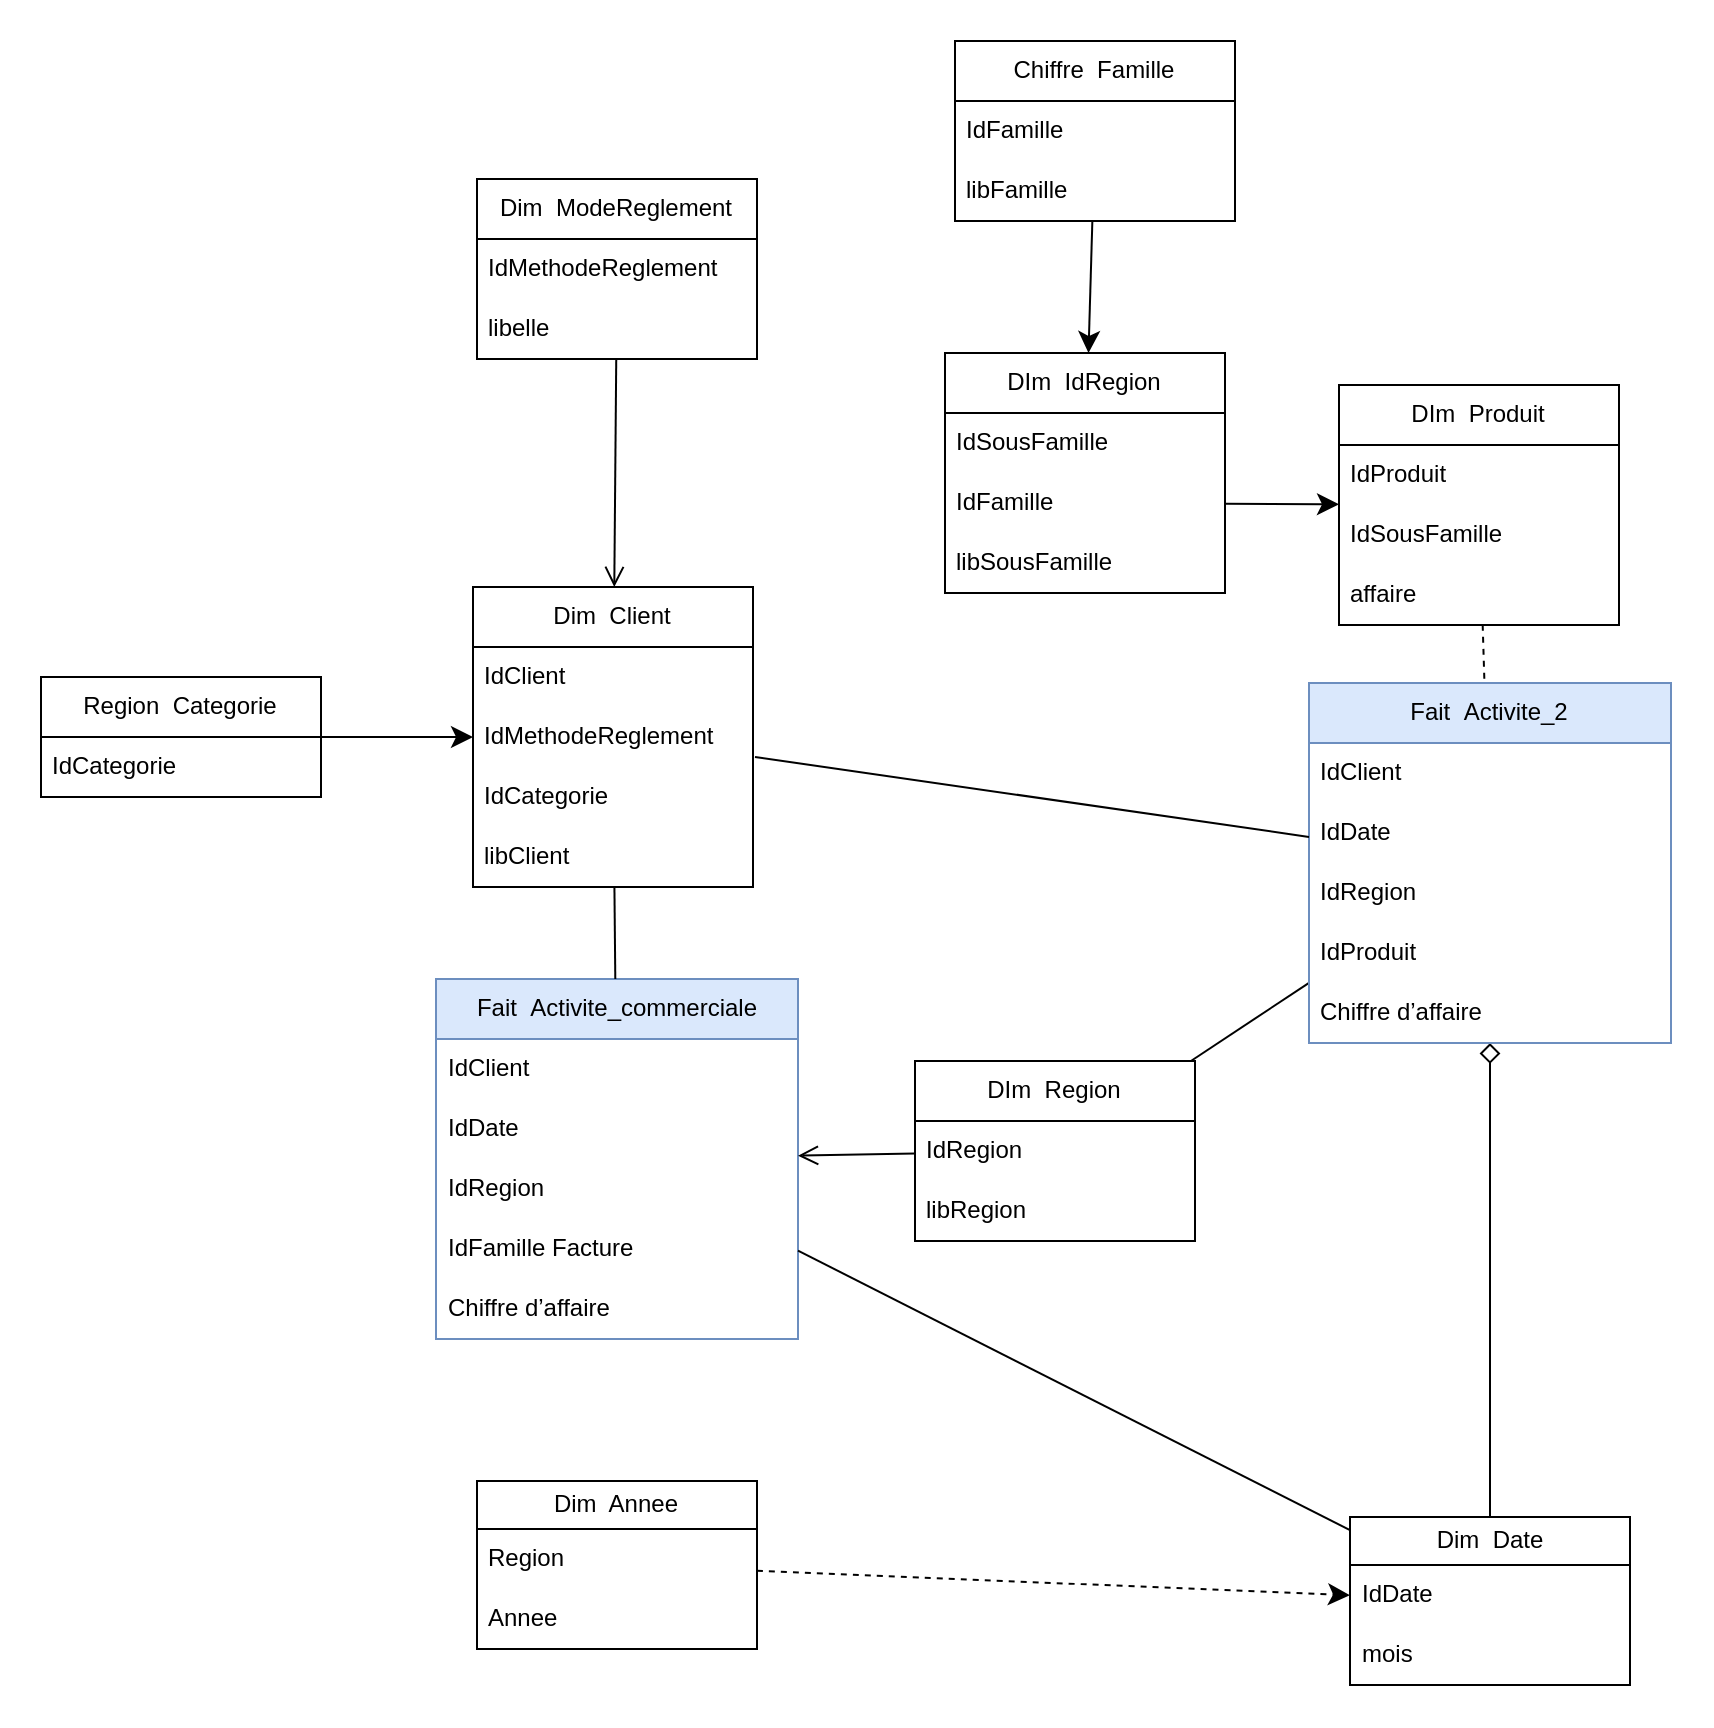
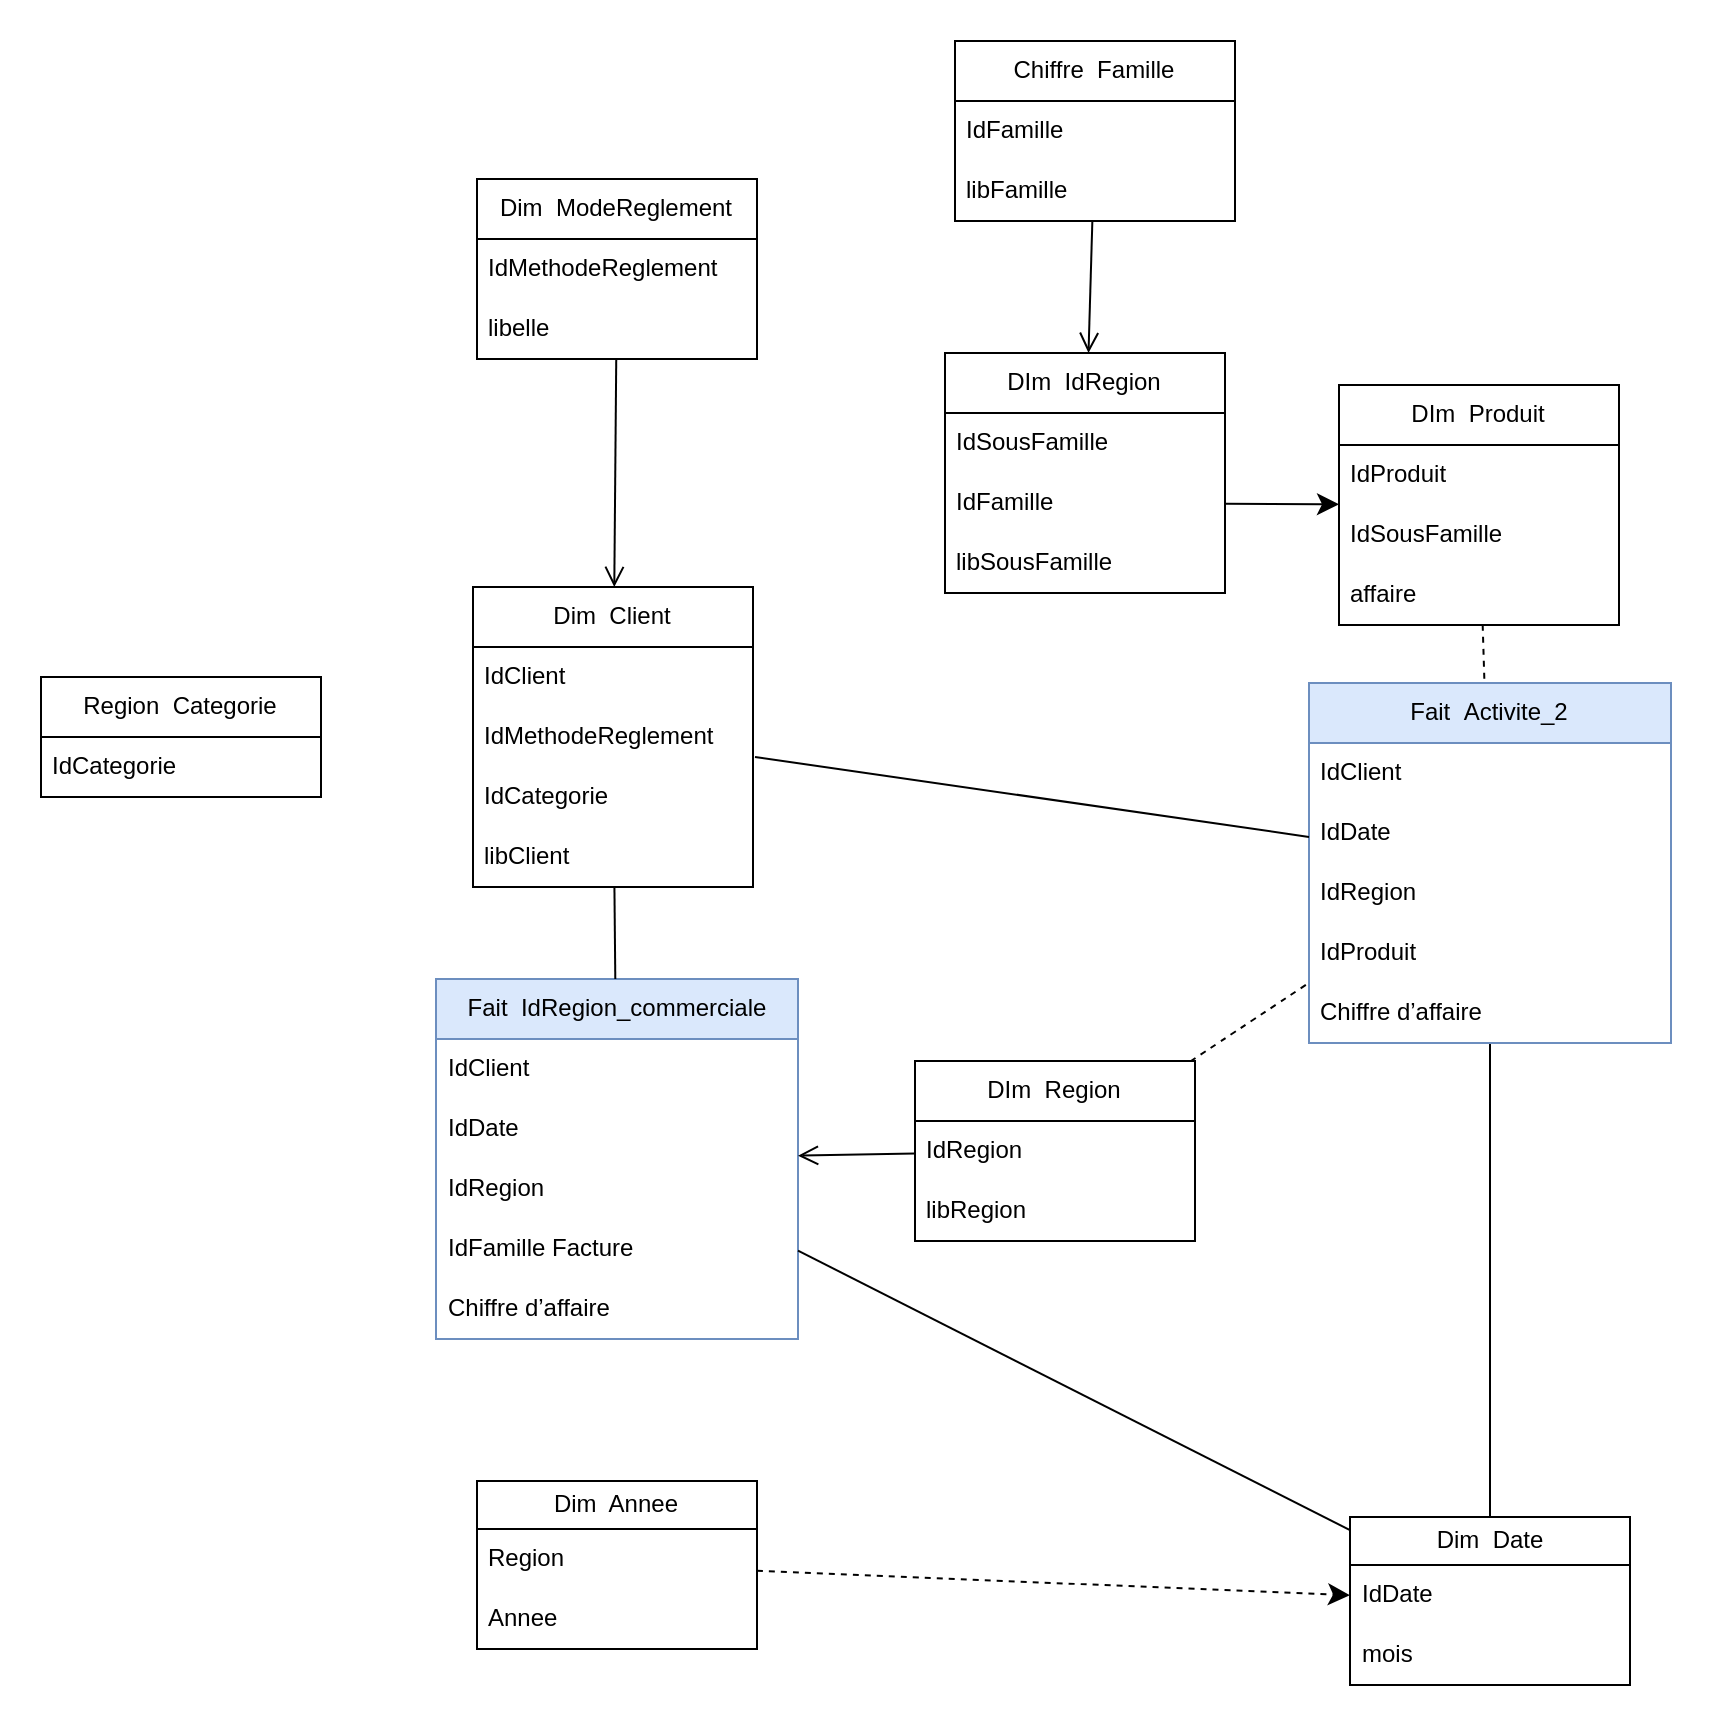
edge "Chiffre Famille" -> "DIm IdRegion": arrowhead classic -> open
edge "Region Categorie" -> "Dim Client": removed
node "Fait Activite_commerciale": label "Fait Activite_commerciale" -> "Fait IdRegion_commerciale"
edge "Fait Activite_2" -- "DIm Region": style solid -> dashed
edge "Dim Date" -> "Fait Activite_2": arrowhead diamond -> none
